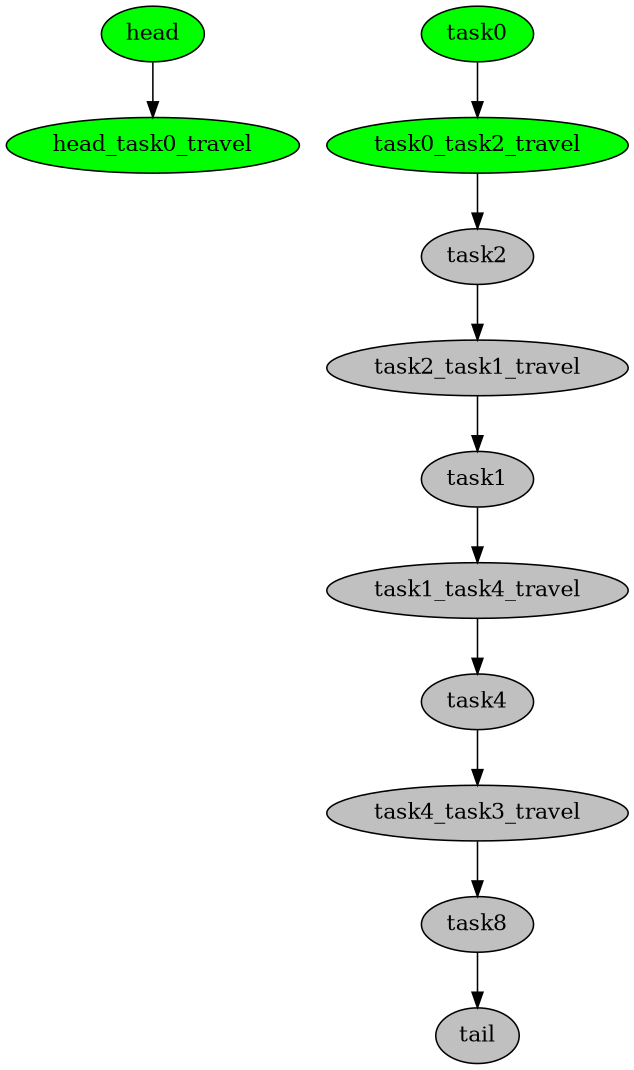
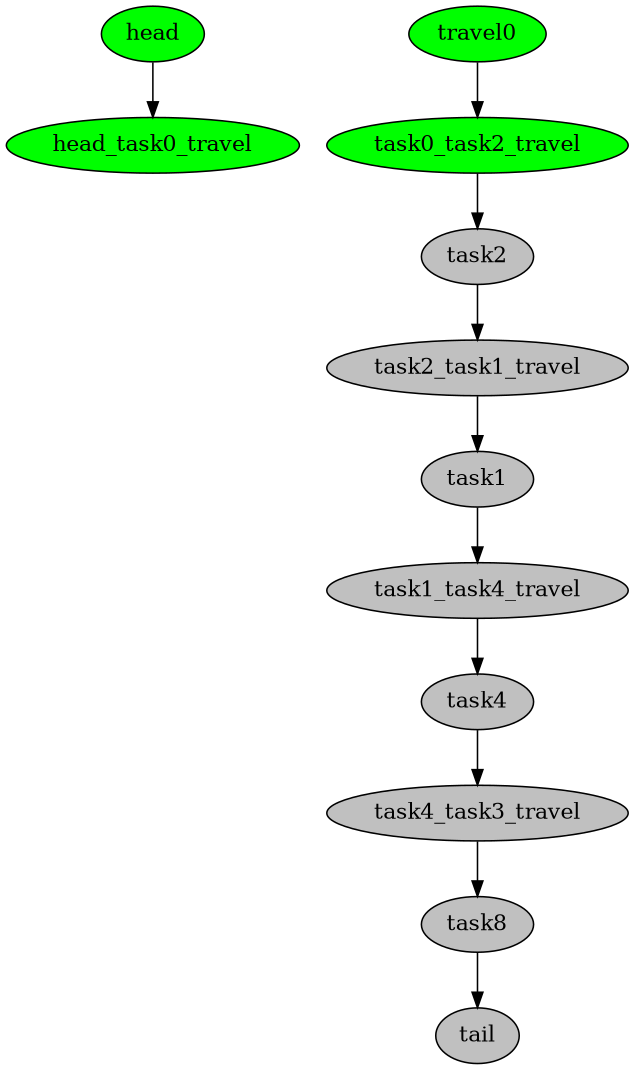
node "task0": label "task0" -> "travel0"
